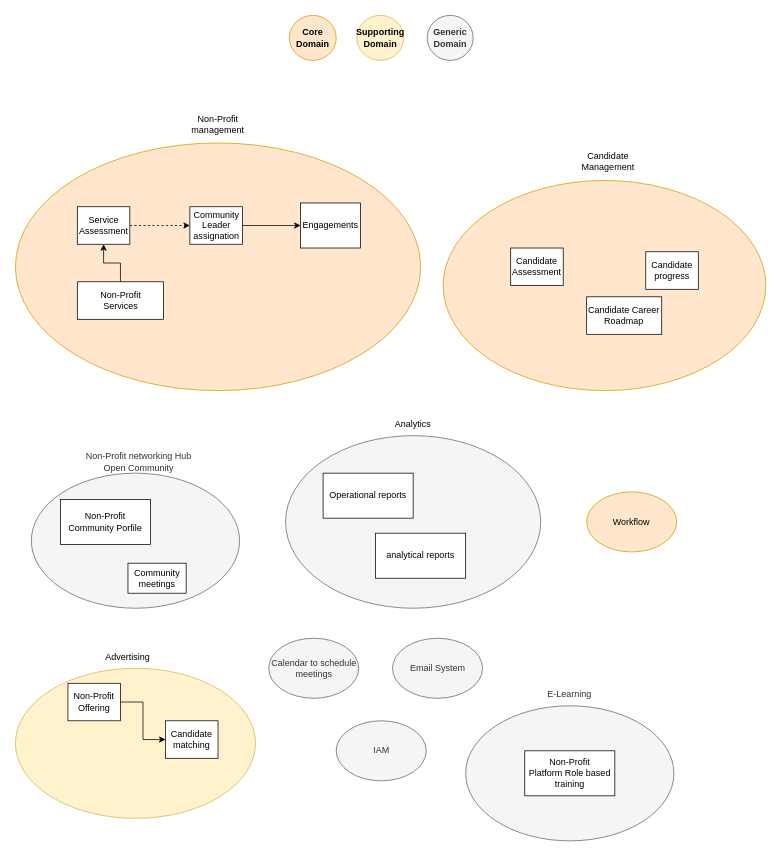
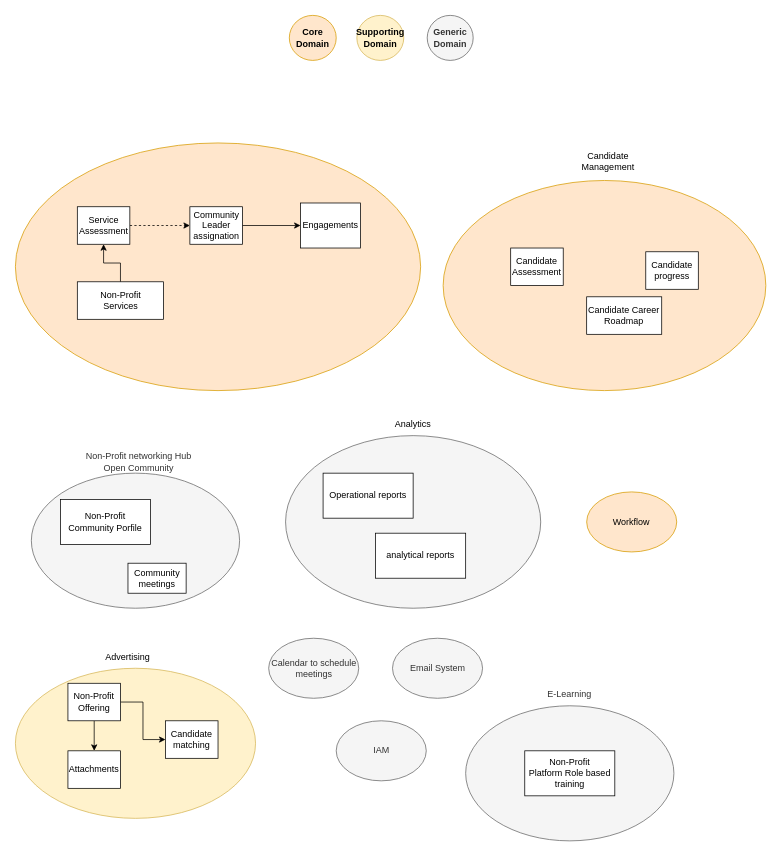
node "Non-Profit management": removed
edge "Non-Profit Offering" -> "Attachments": added
node "Attachments": added
